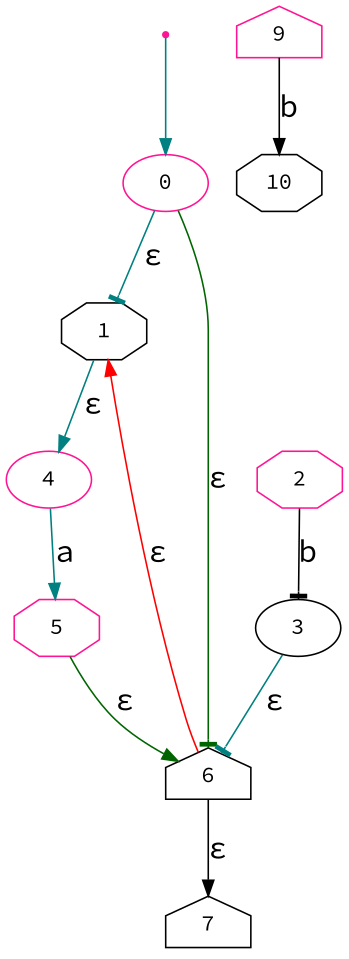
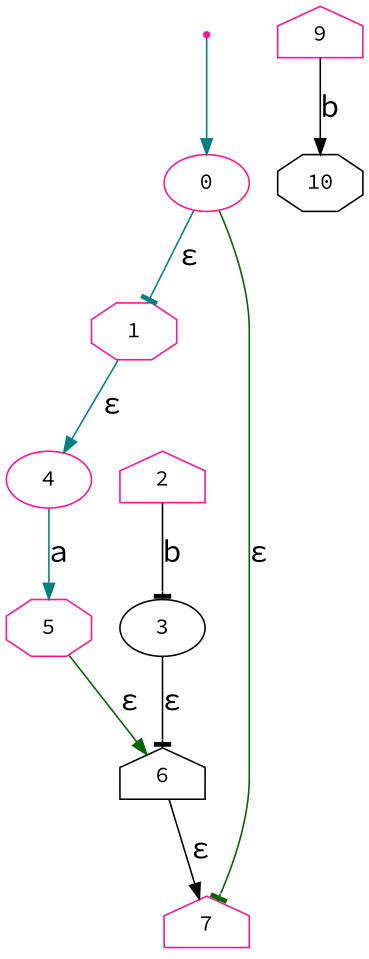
node "1": color black -> deeppink
edge "0" -> "6": now "0" -> "7"
node "2": shape octagon -> house
edge "6" -> "1": removed, label "ε"
edge "3" -> "6": color teal -> black
node "7": color black -> deeppink
